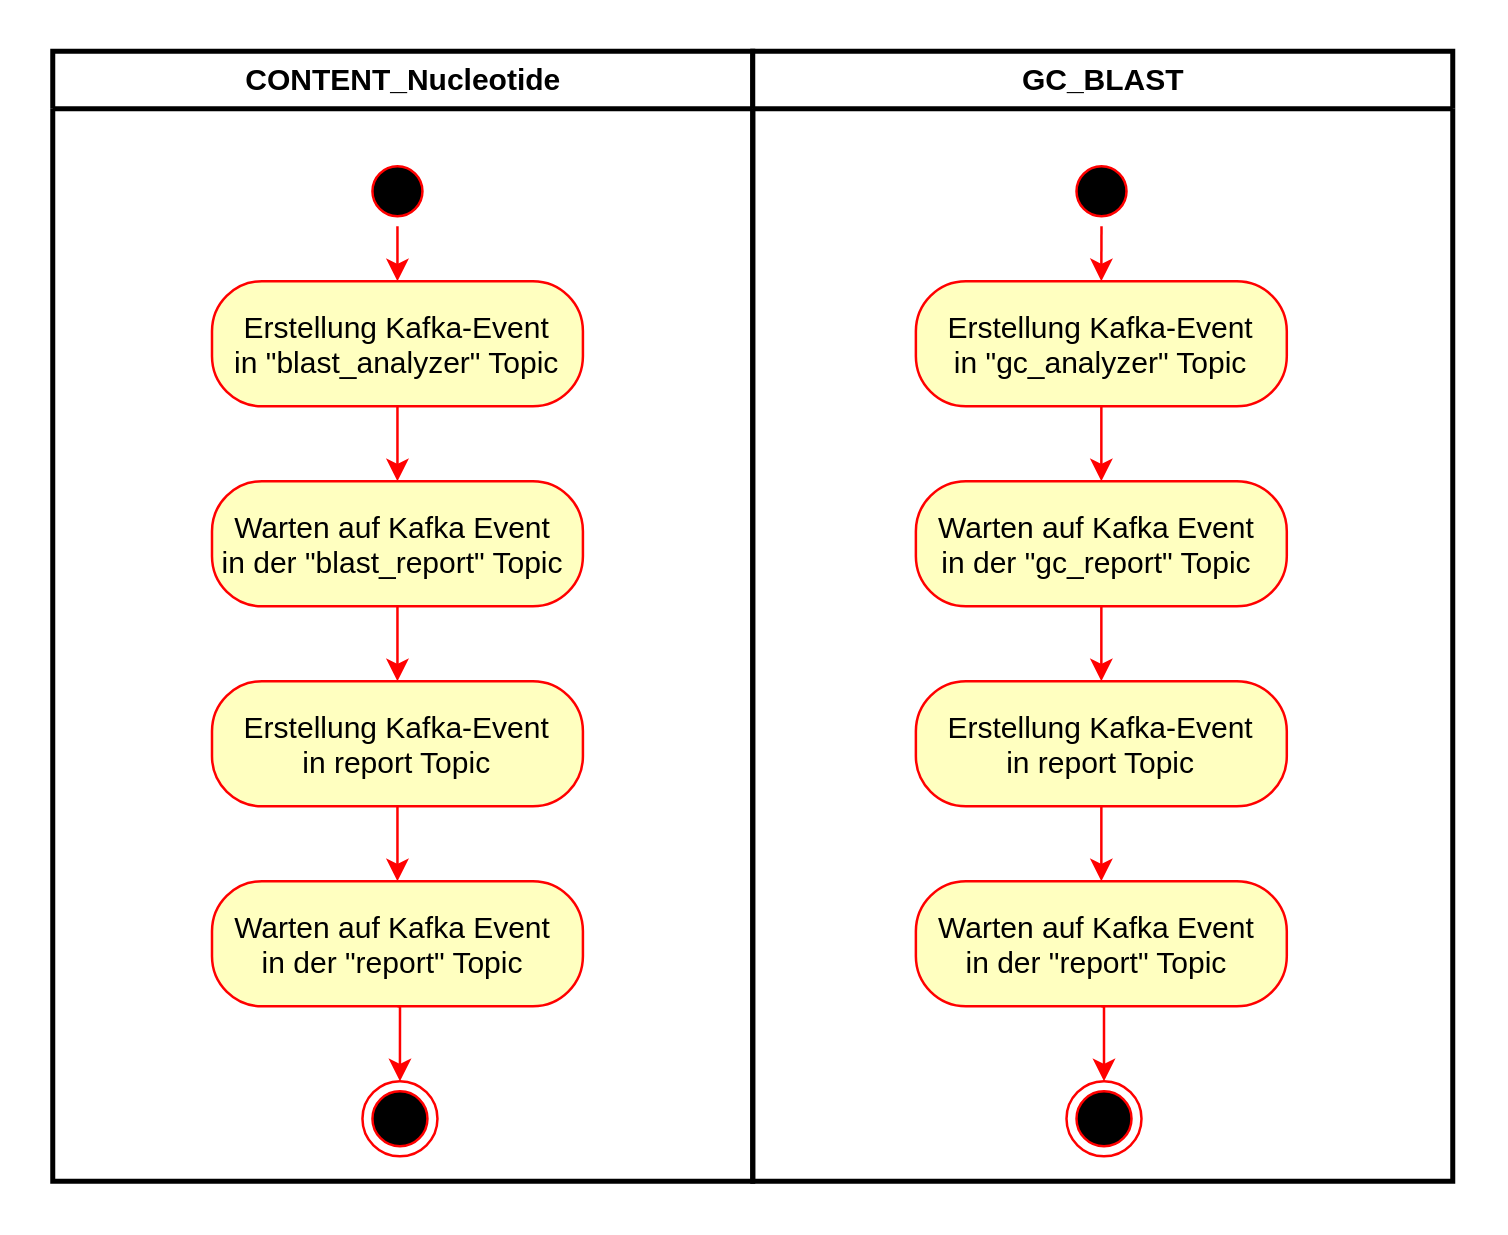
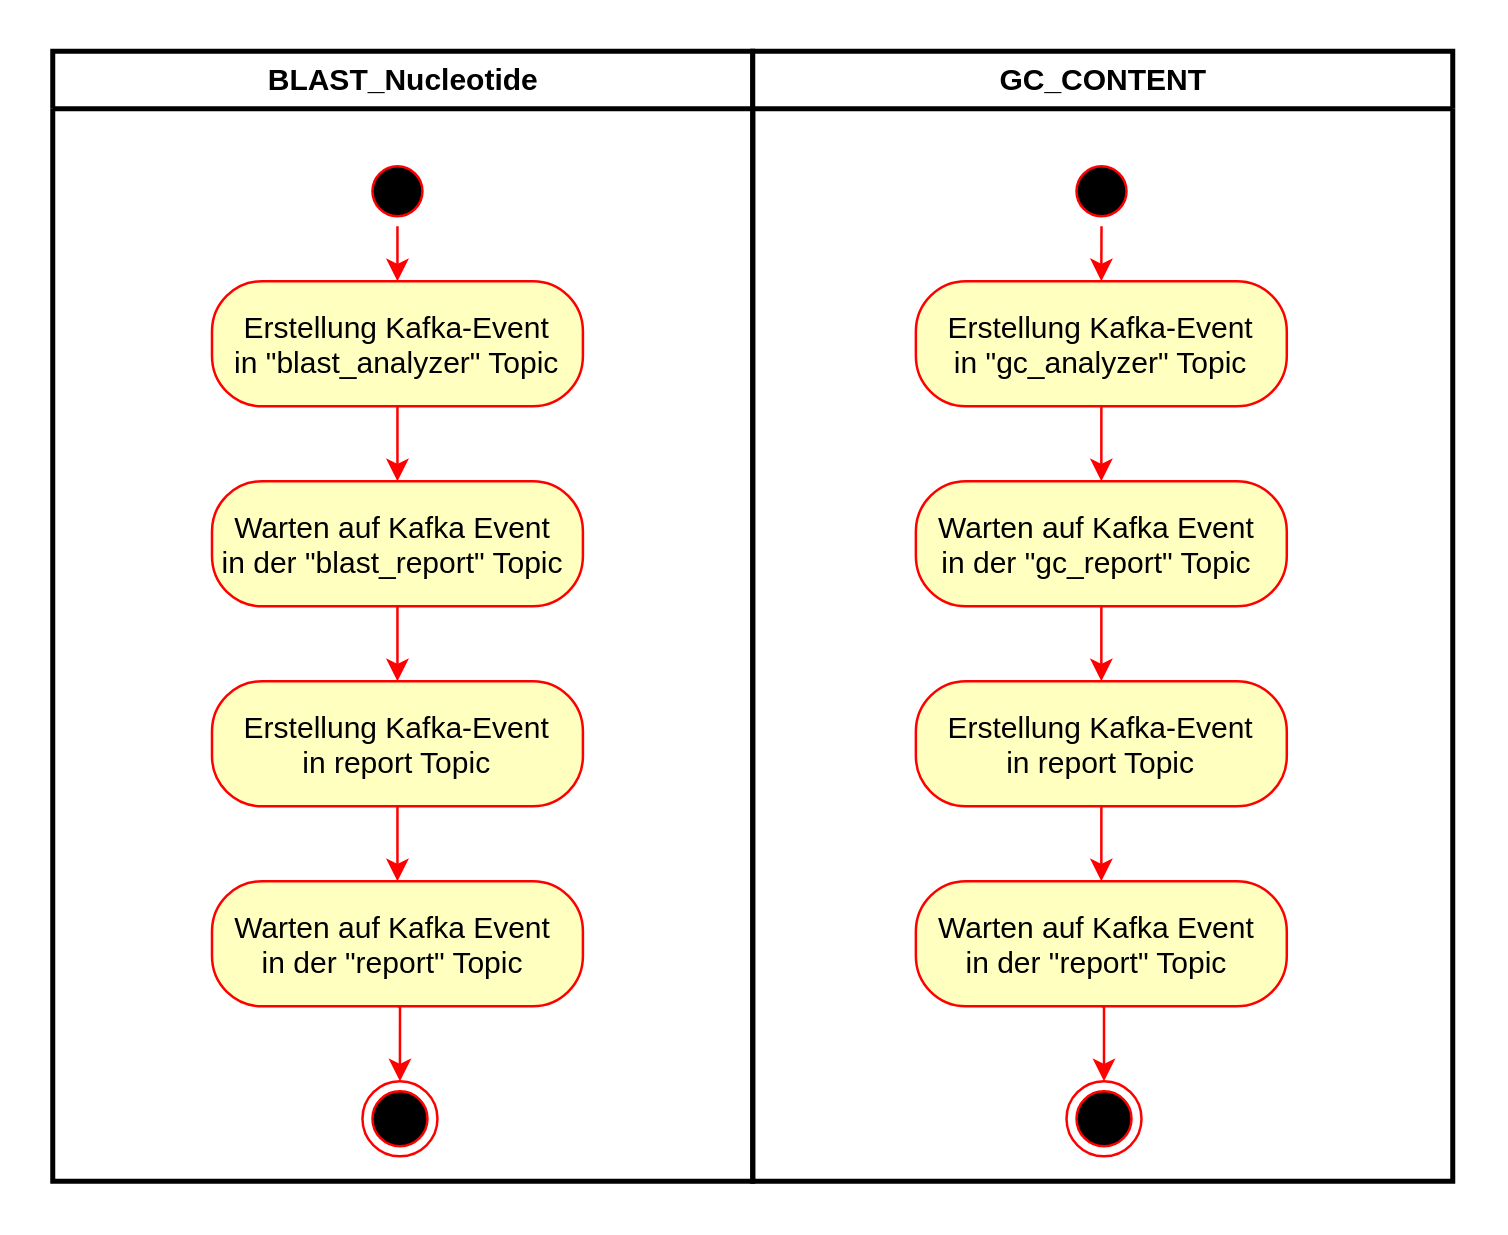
node "CONTENT_Nucleotide": label "CONTENT_Nucleotide" -> "BLAST_Nucleotide"
node "GC_BLAST": label "GC_BLAST" -> "GC_CONTENT"
